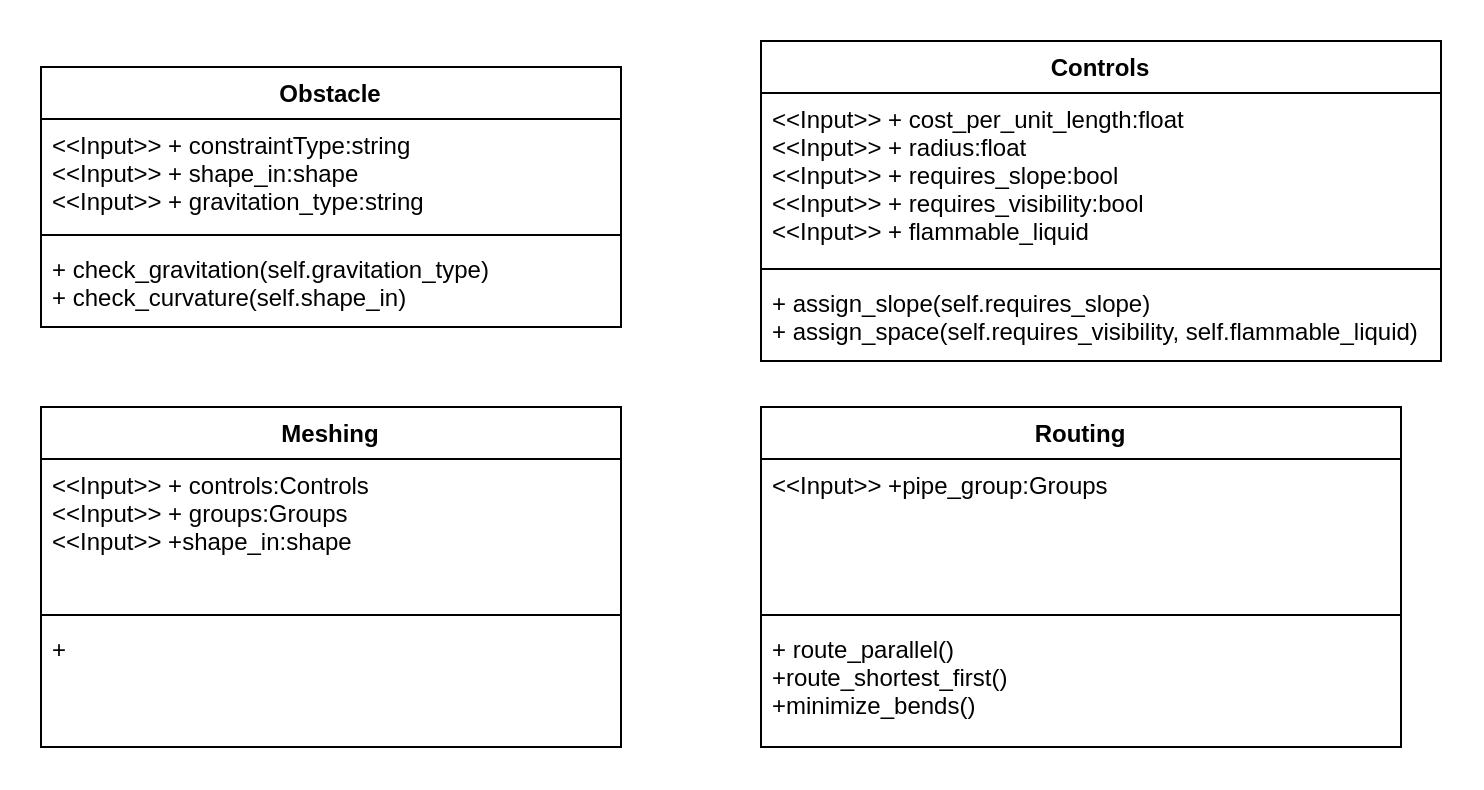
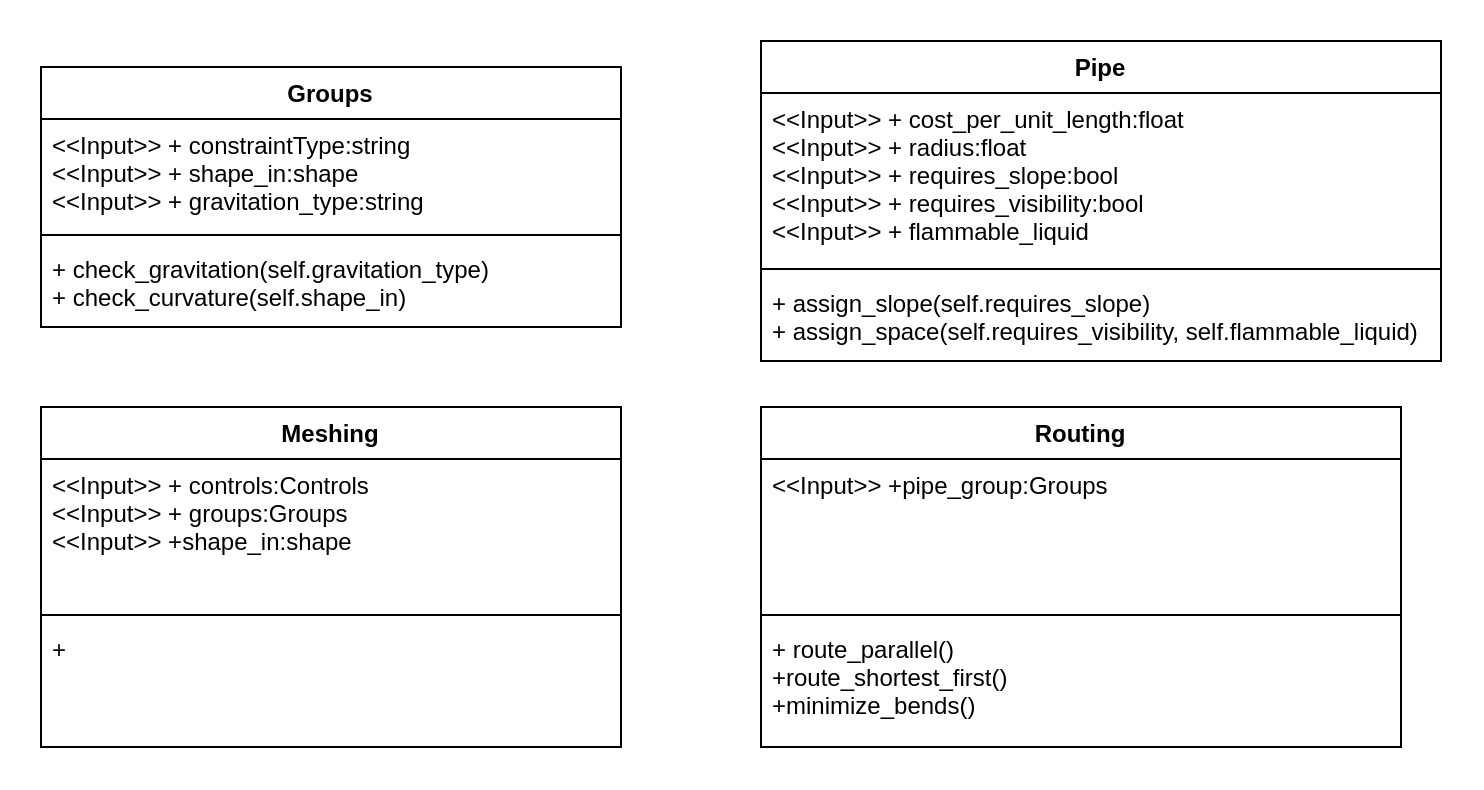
node "Controls": label "Controls" -> "Pipe"
node "Obstacle": label "Obstacle" -> "Groups"
